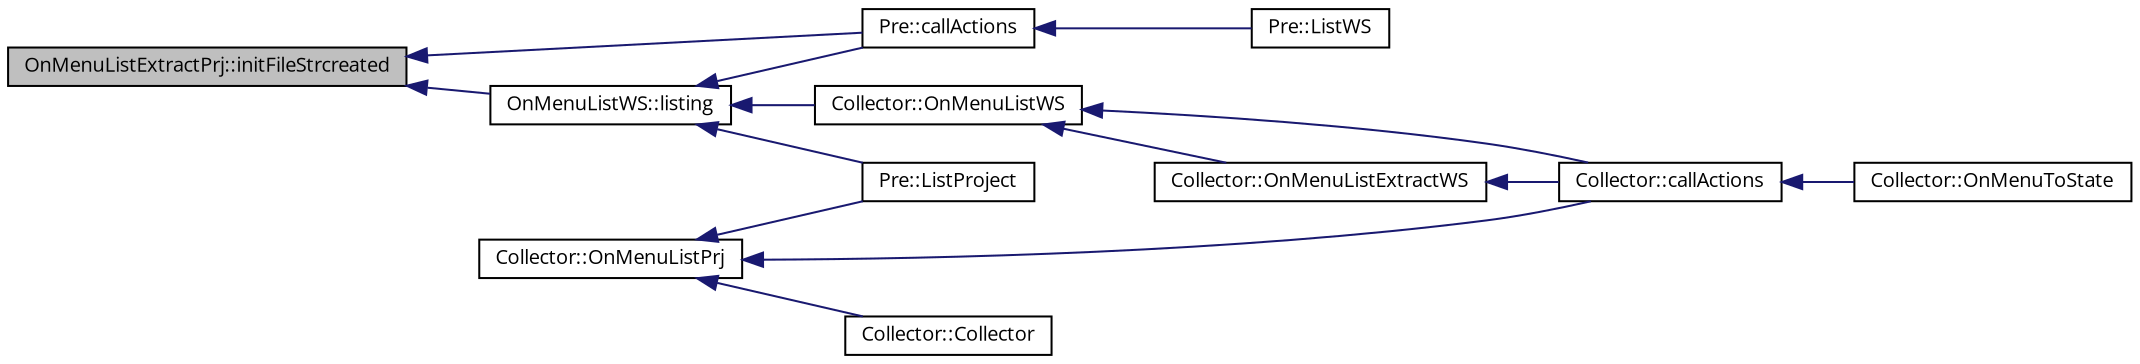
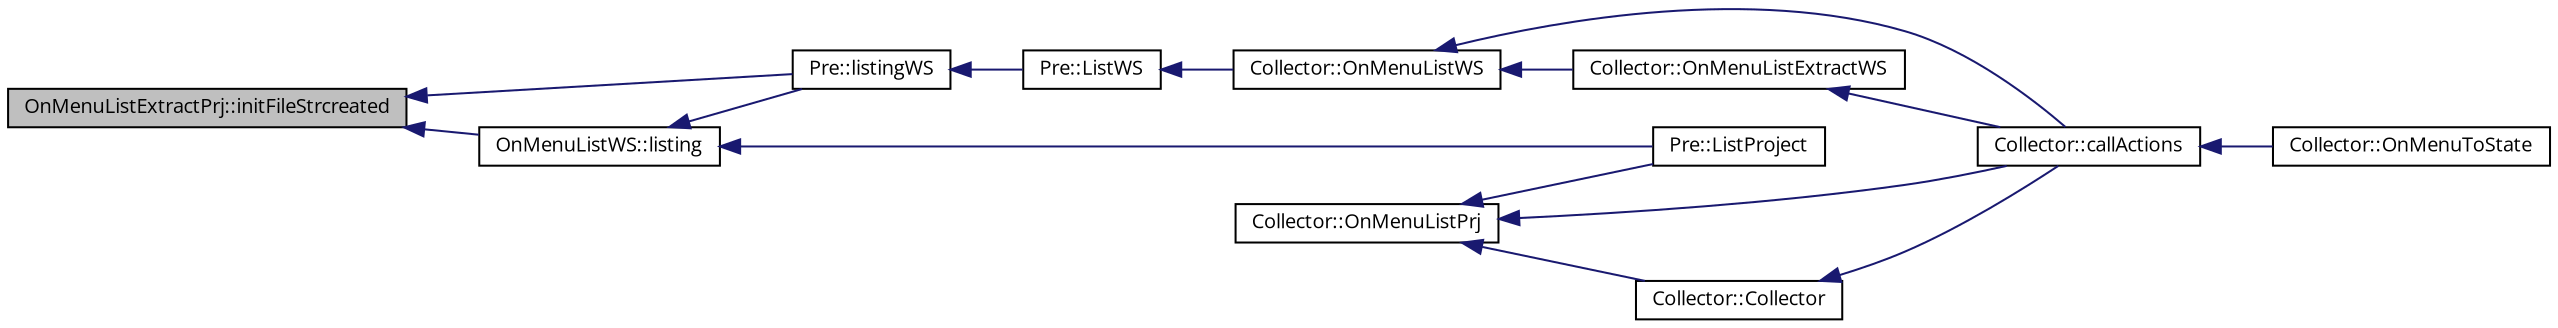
node "Pre::callActions": label "Pre::callActions" -> "Pre::listingWS"
edge "Collector::OnMenuListWS" -> "OnMenuListWS::listing": now "Collector::OnMenuListWS" -> "Pre::ListWS"
edge "Collector::callActions" -> "Collector::Collector": added
